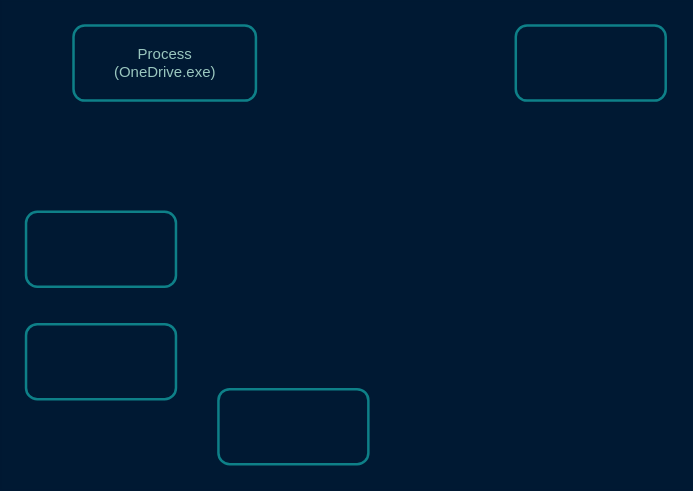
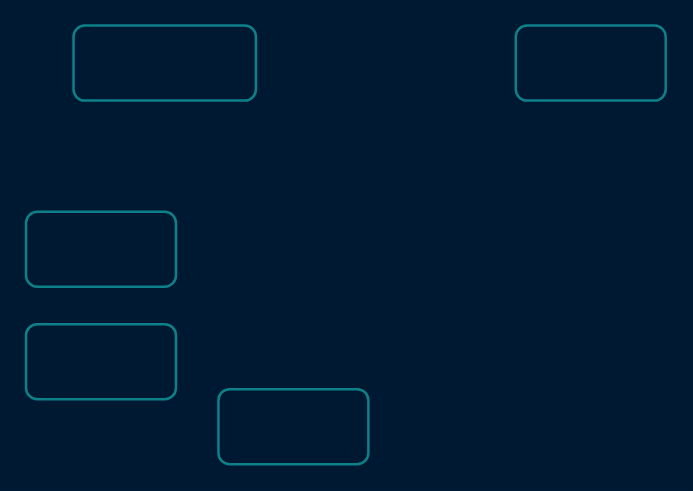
node "Process (OneDrive.exe)": removed
